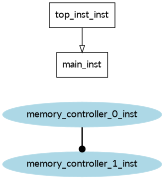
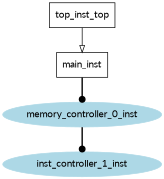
node "top_inst_inst": label "top_inst_inst" -> "top_inst_top"
edge "main_inst" -> "memory_controller_0_inst": added
node "memory_controller_1_inst": label "memory_controller_1_inst" -> "inst_controller_1_inst"
